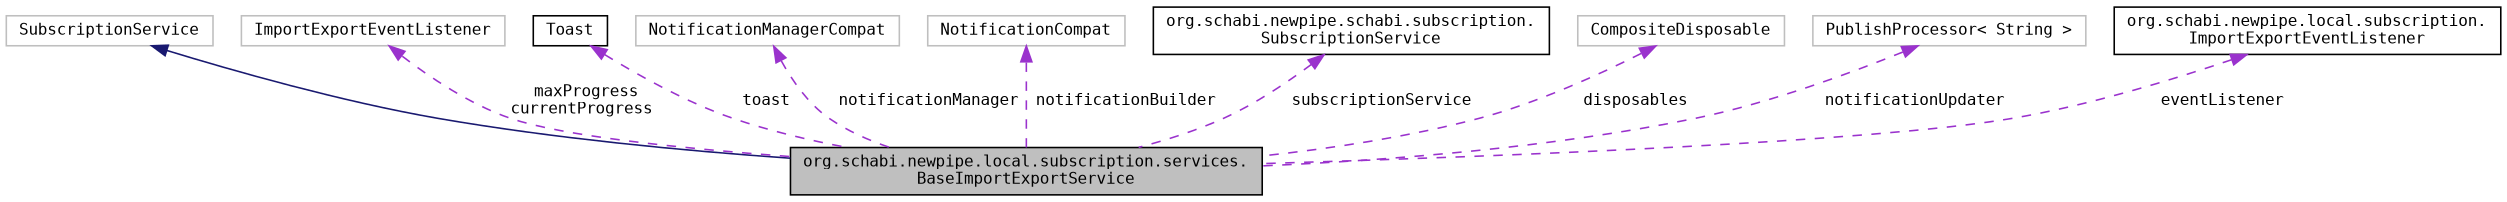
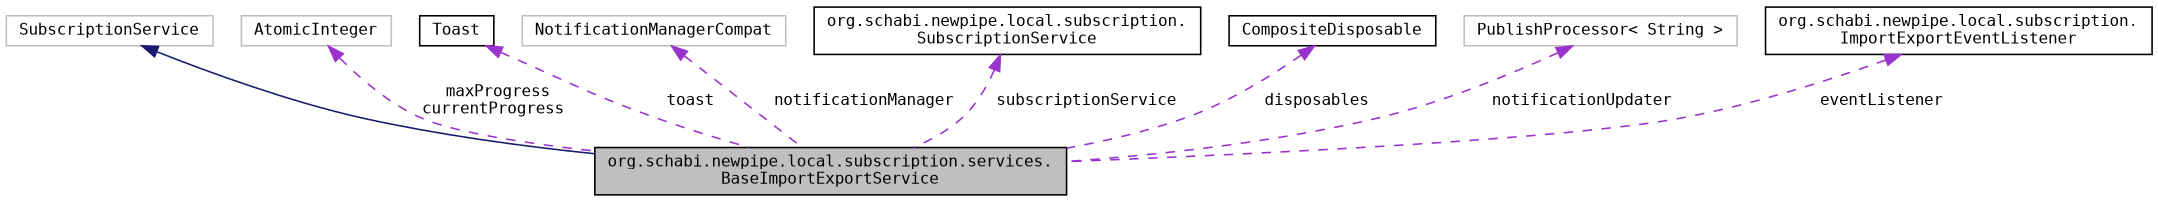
node "ImportExportEventListener": label "ImportExportEventListener" -> "AtomicInteger"
node "NotificationCompat": removed
node "org.schabi.newpipe.schabi.subscription. SubscriptionService": label "org.schabi.newpipe.schabi.subscription. SubscriptionService" -> "org.schabi.newpipe.local.subscription. SubscriptionService"
node "CompositeDisposable": color grey75 -> black
